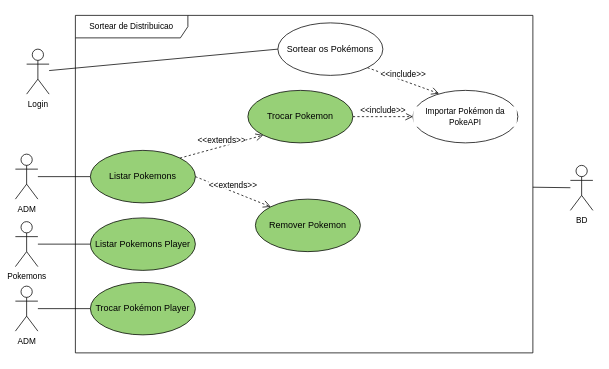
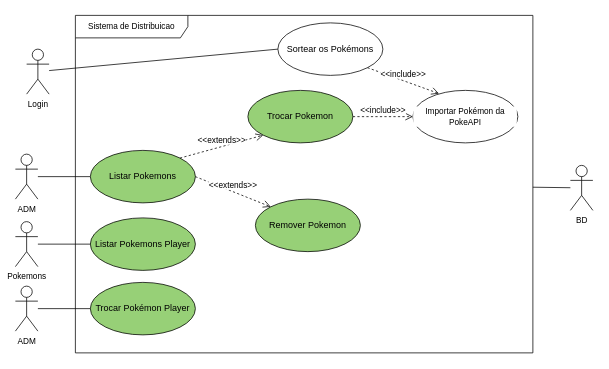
node "Sortear de Distribuicao": label "Sortear de Distribuicao" -> "Sistema de Distribuicao"
